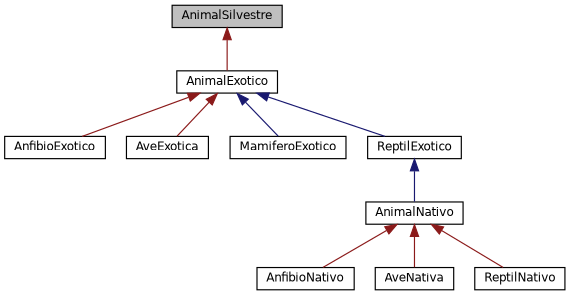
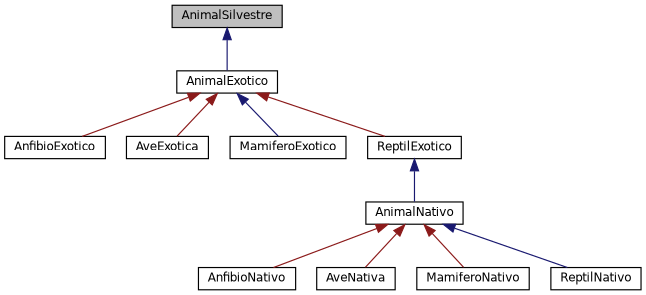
edge "AnimalExotico" -> "AnimalSilvestre": color firebrick4 -> midnightblue
edge "ReptilExotico" -> "AnimalExotico": color midnightblue -> firebrick4
edge "ReptilNativo" -> "AnimalNativo": color firebrick4 -> midnightblue
node "MamiferoNativo": added
